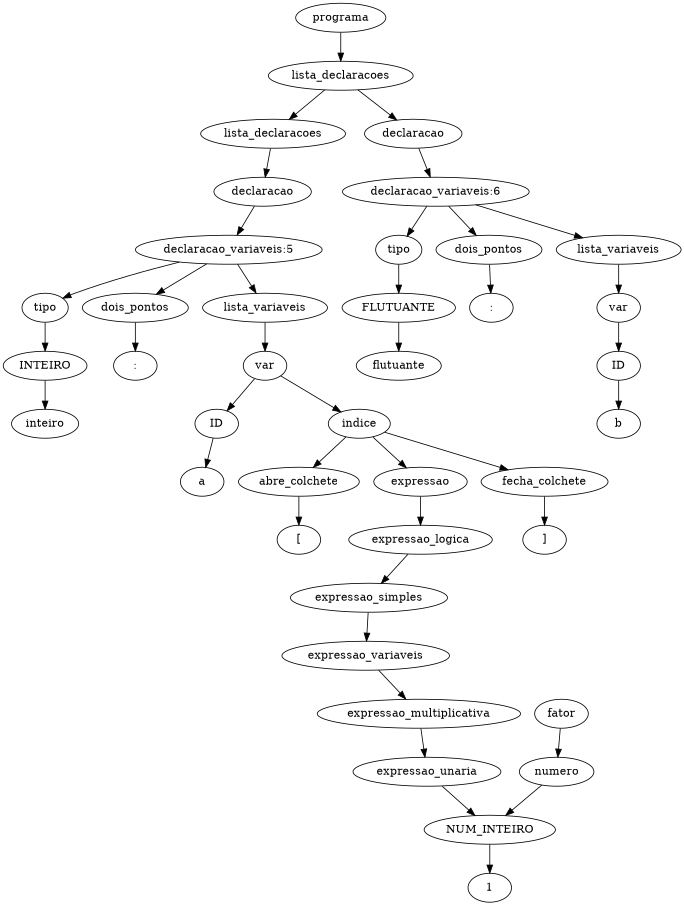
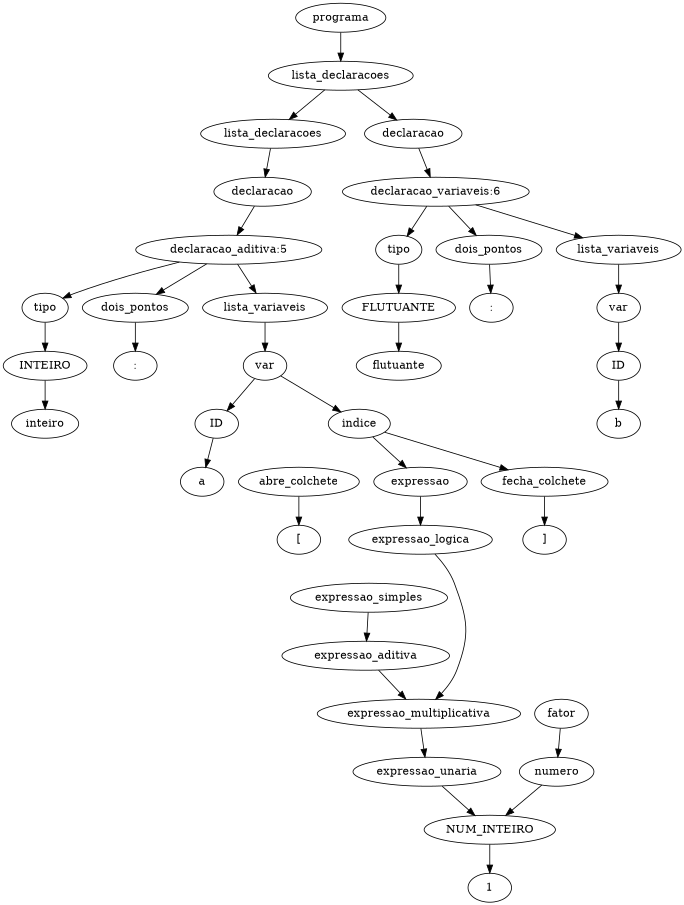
node "declaracao_variaveis:5": label "declaracao_variaveis:5" -> "declaracao_aditiva:5"
edge "indice" -> "abre_colchete": removed
edge "expressao_logica" -> "expressao_simples": now "expressao_logica" -> "expressao_multiplicativa"
node "expressao_variaveis": label "expressao_variaveis" -> "expressao_aditiva"
